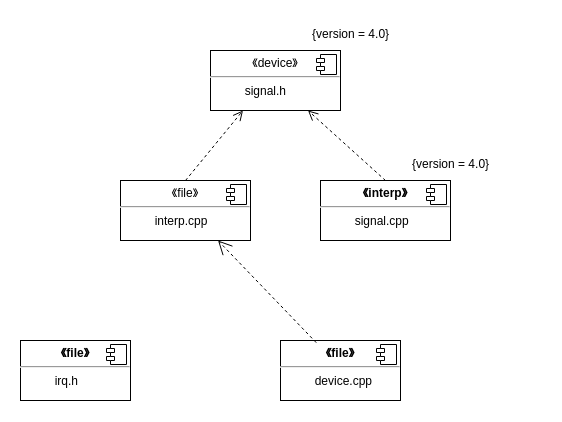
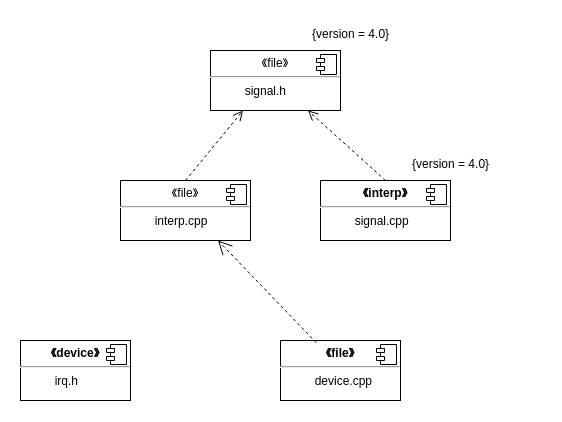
node "《device》 signal.h": label "《device》 signal.h" -> "《file》 signal.h"
node "《file》 irq.h": label "《file》 irq.h" -> "《device》 irq.h"
